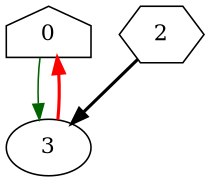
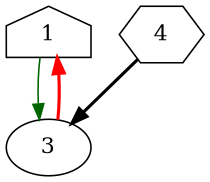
node "0": label "0" -> "1"
node "2": label "2" -> "4"
